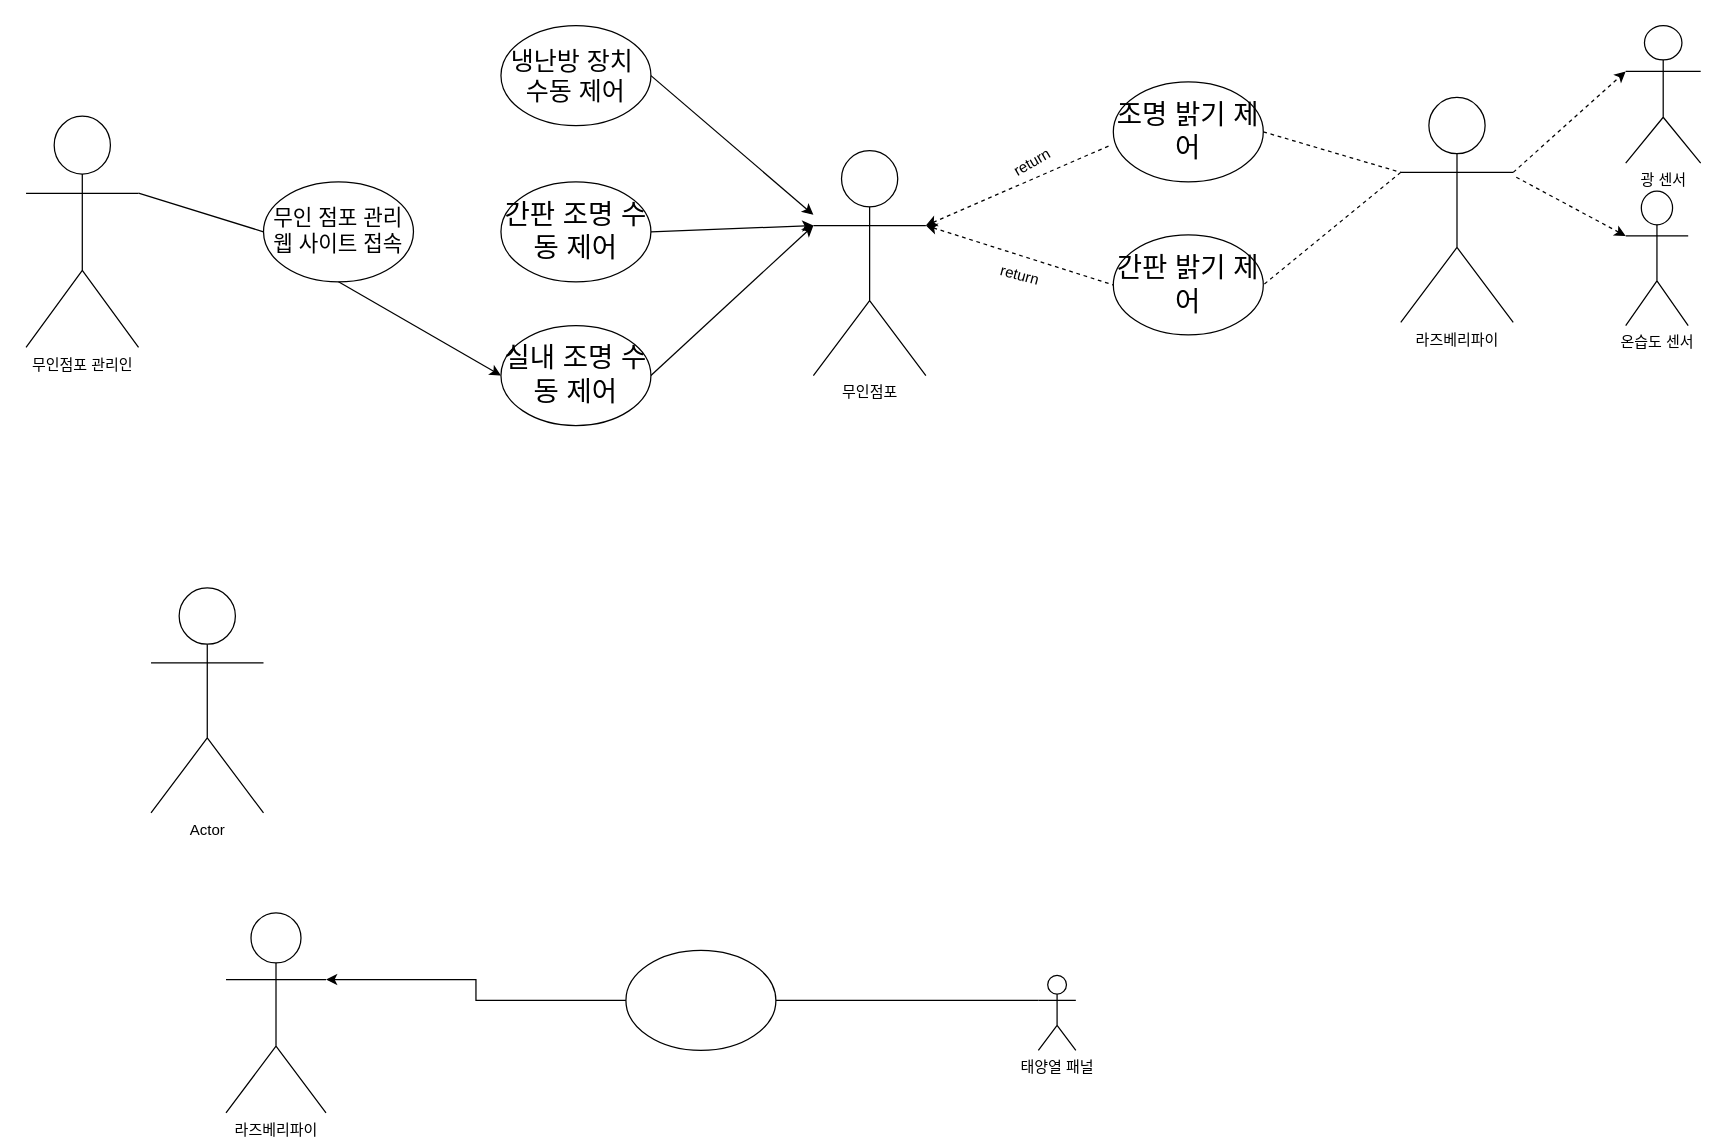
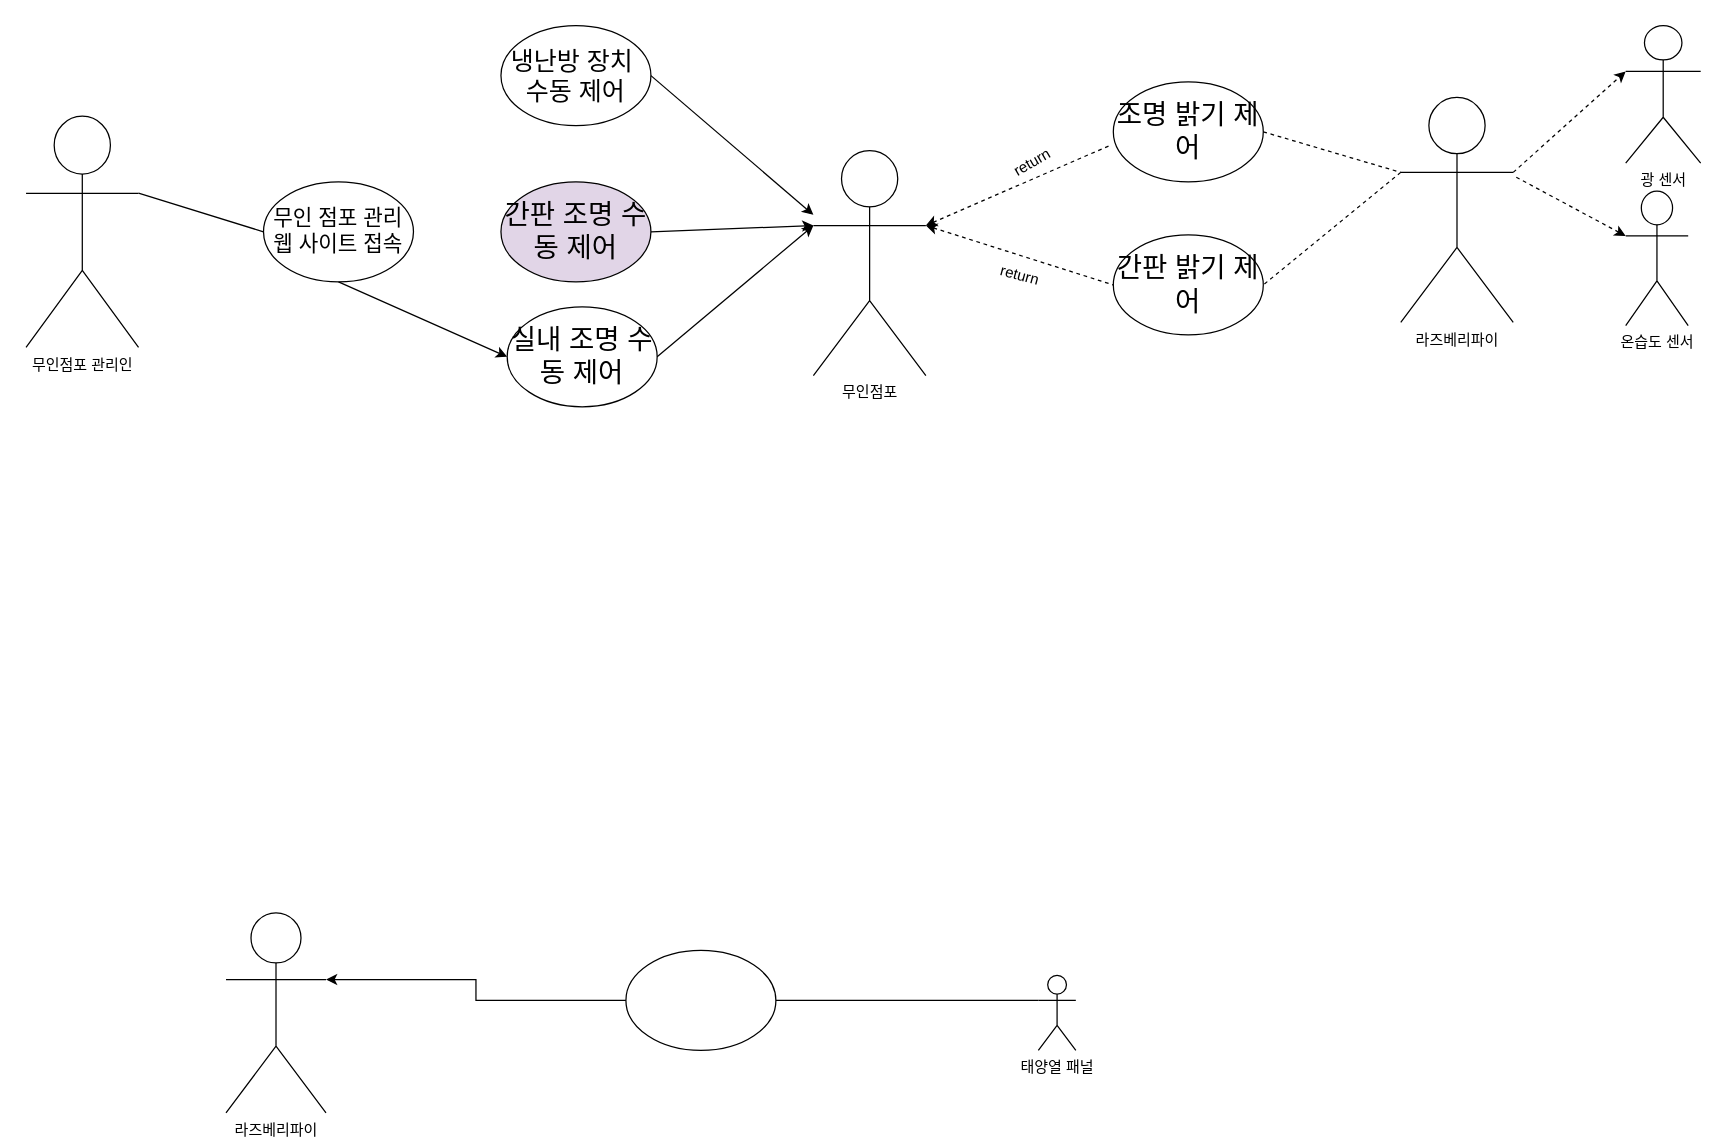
node "간판 조명 수동 제어": fillcolor #ffffff -> #e1d5e7
node "실내 조명 수동 제어": moved (576, 376) -> (582, 357)
node "Actor": removed
